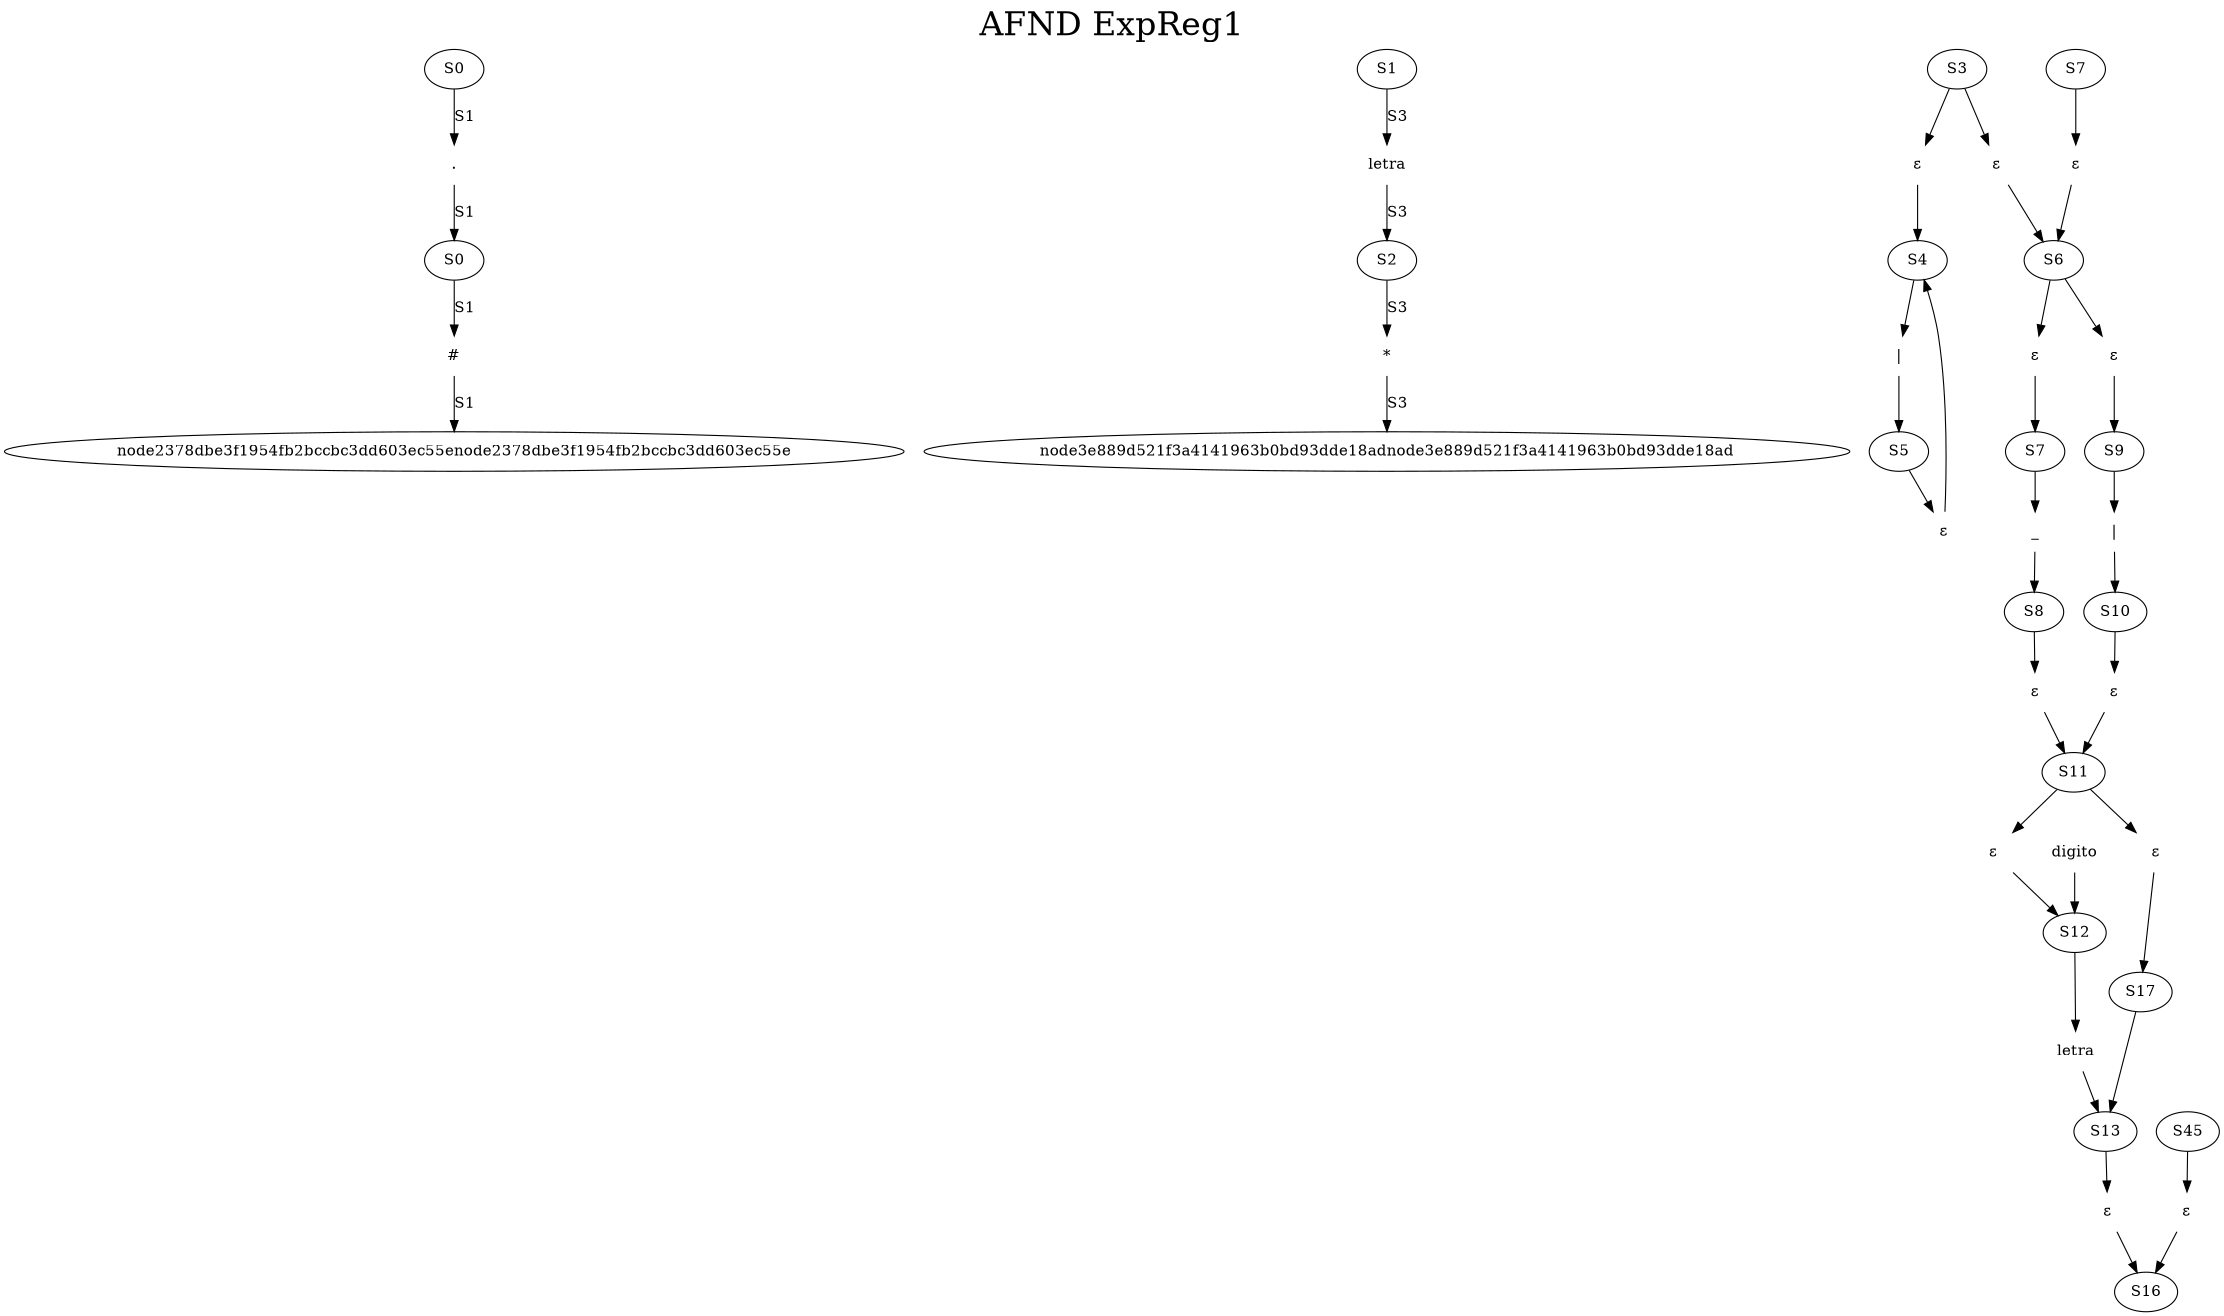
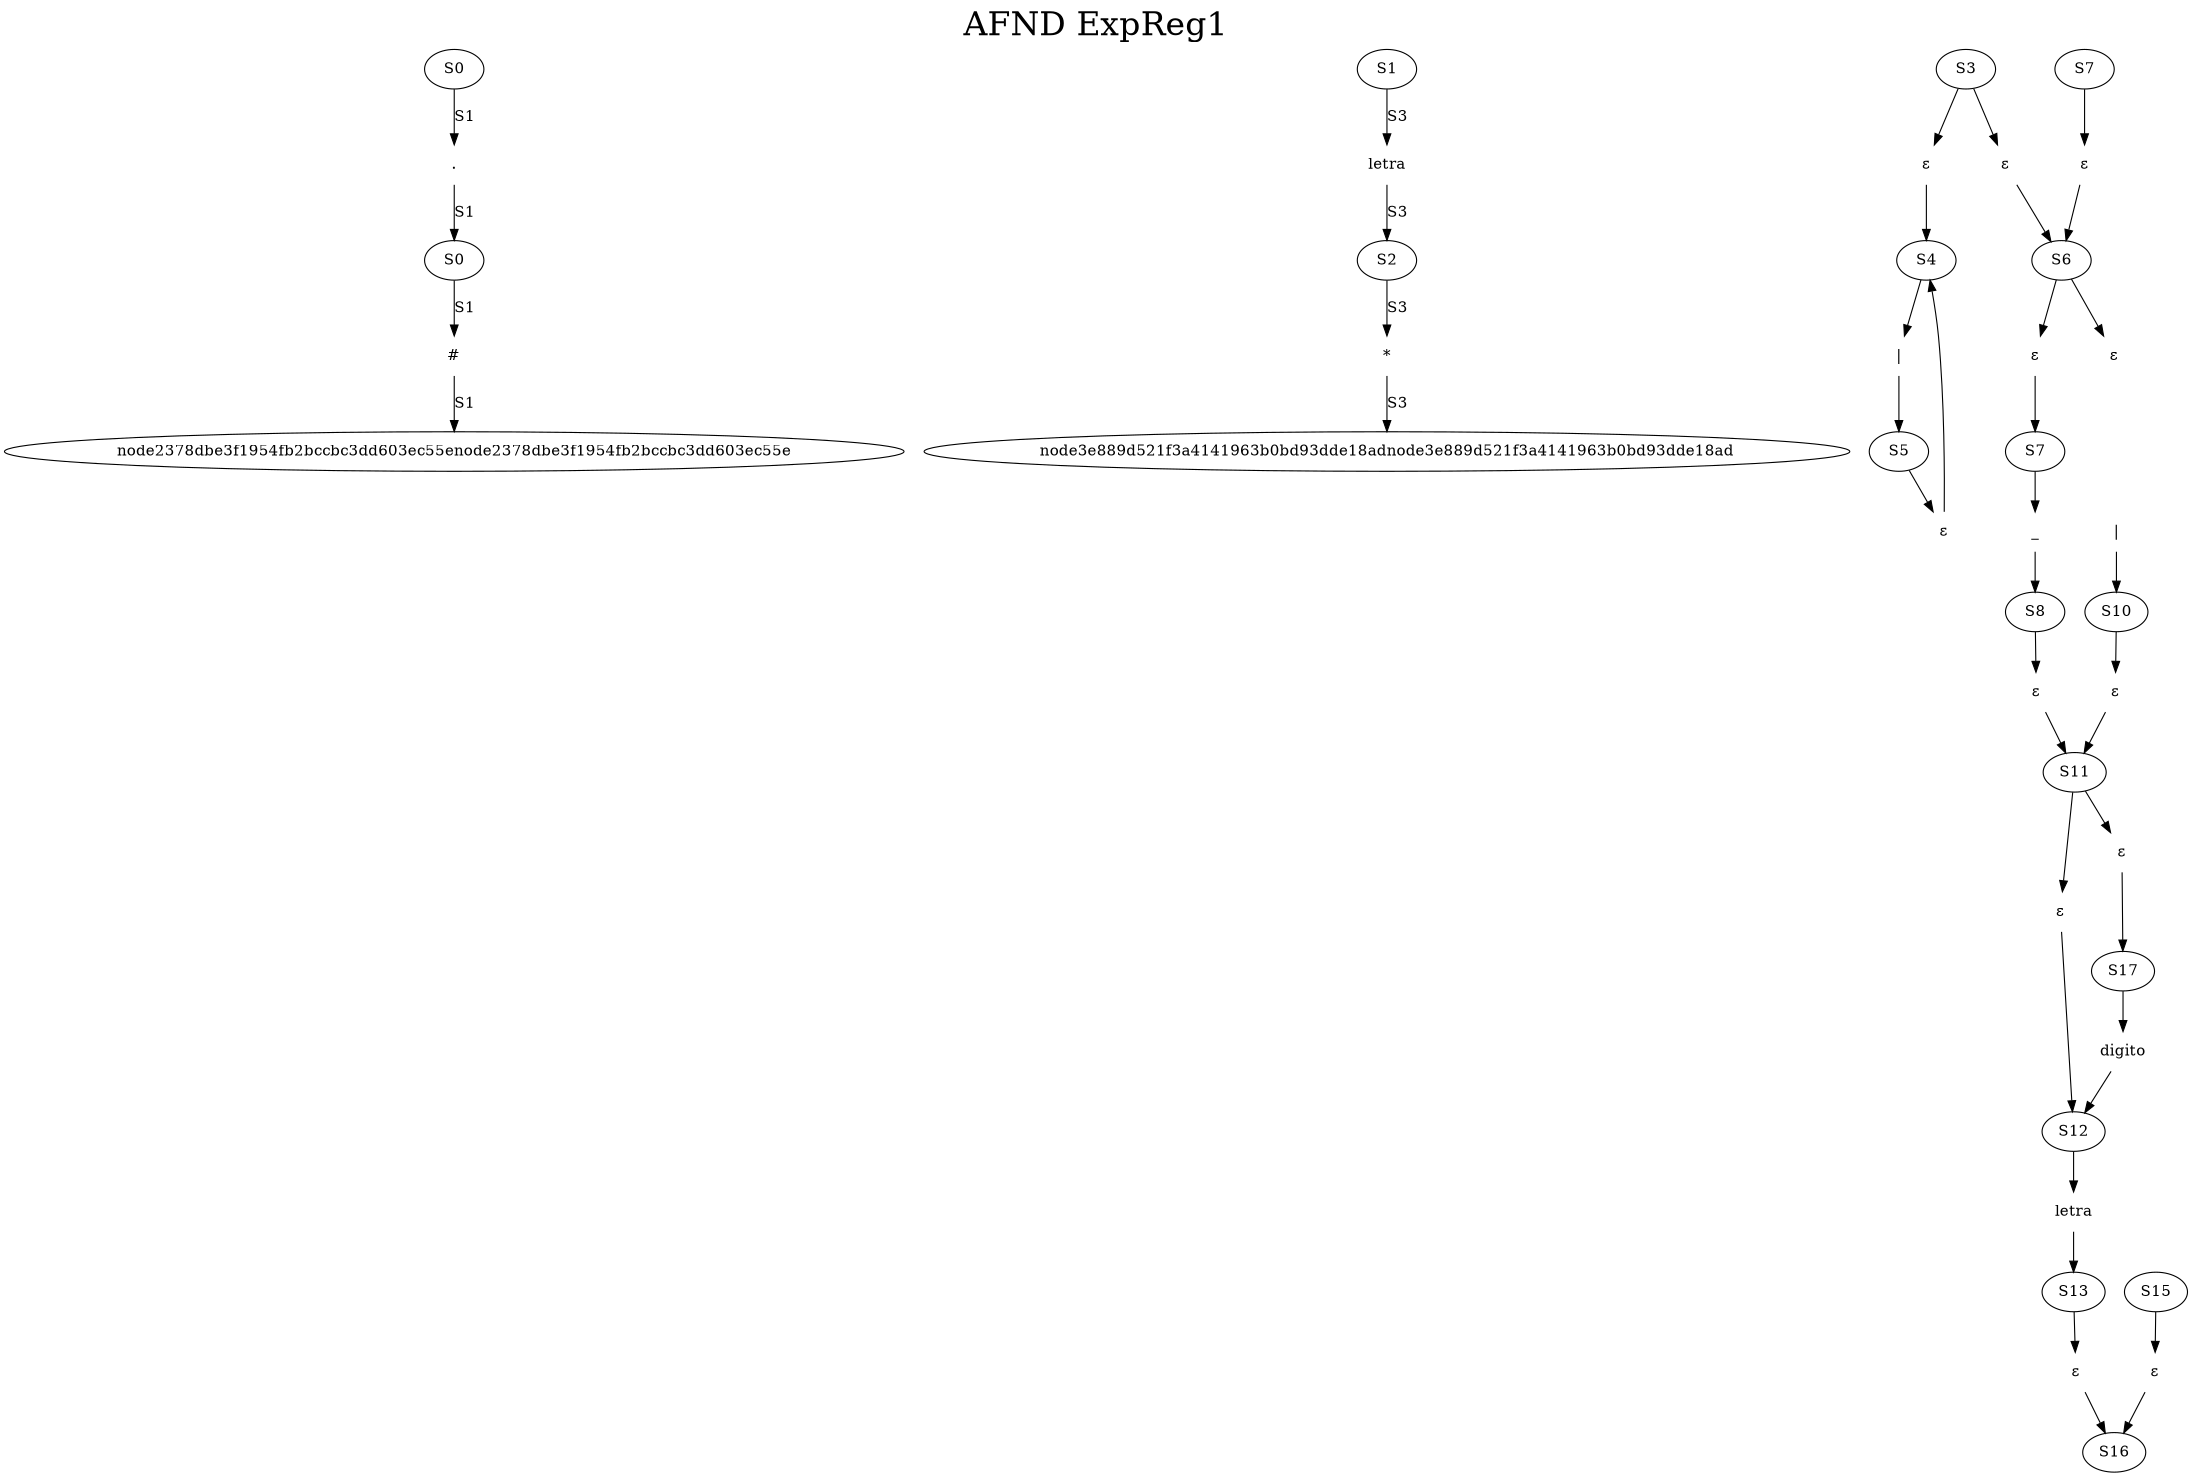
node "S9": removed
edge "S17" -> "S13": now "S17" -> "digito"
node "S45": label "S45" -> "S15"
